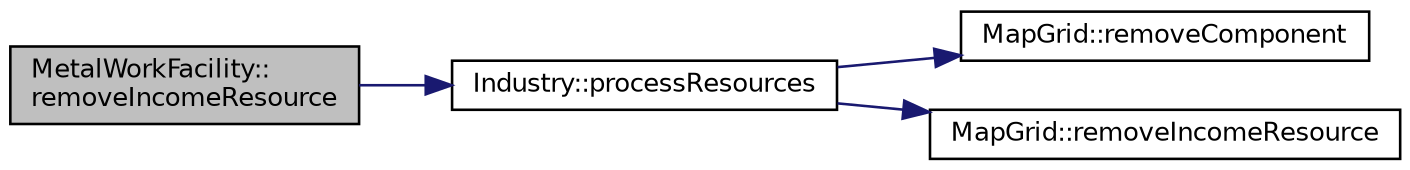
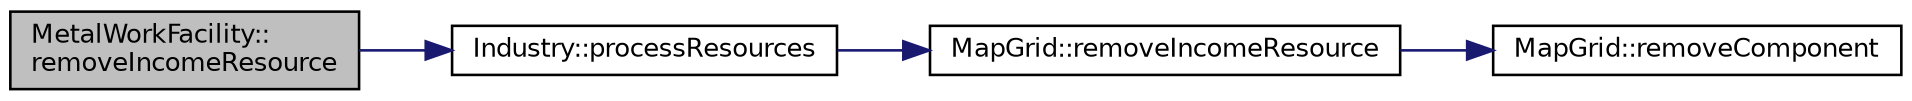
edge "Industry::processResources" -> "MapGrid::removeComponent": now "MapGrid::removeIncomeResource" -> "MapGrid::removeComponent"
